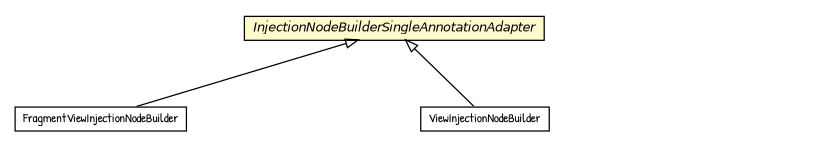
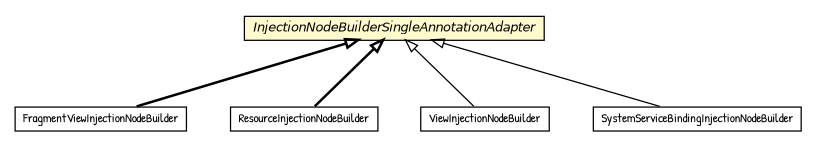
edge "FragmentViewInjectionNodeBuilder" -> "InjectionNodeBuilderSingleAnnotationAdapter": style solid -> bold
node "ResourceInjectionNodeBuilder": added
node "SystemServiceBindingInjectionNodeBuilder": added
